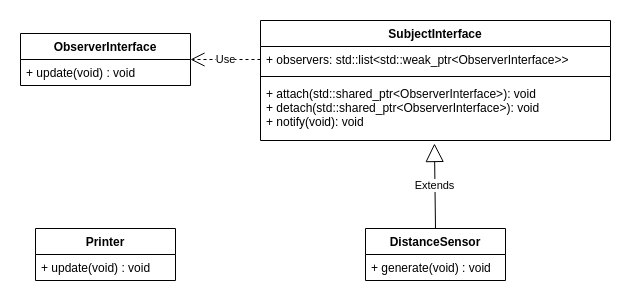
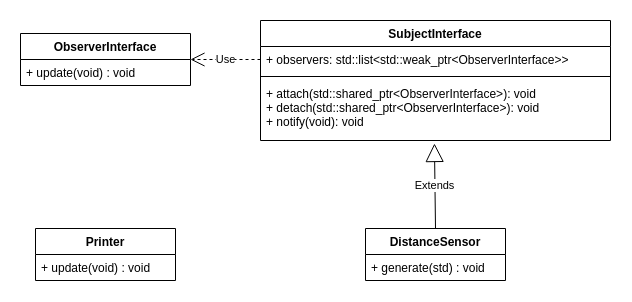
node "+ generate(void) : void": label "+ generate(void) : void" -> "+ generate(std) : void"
